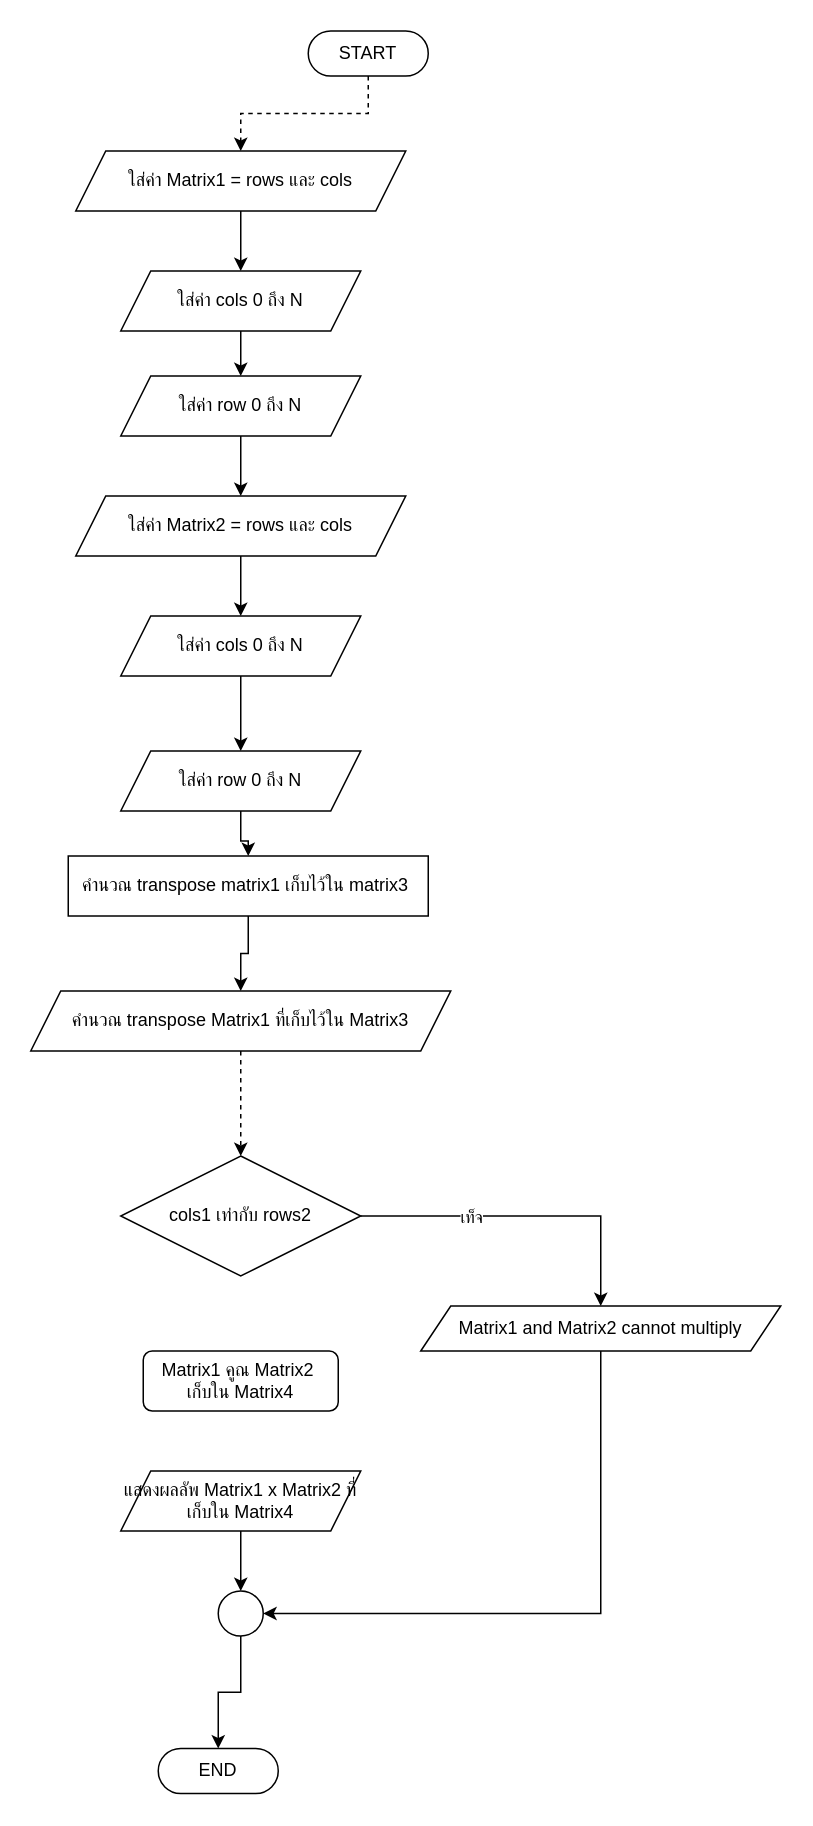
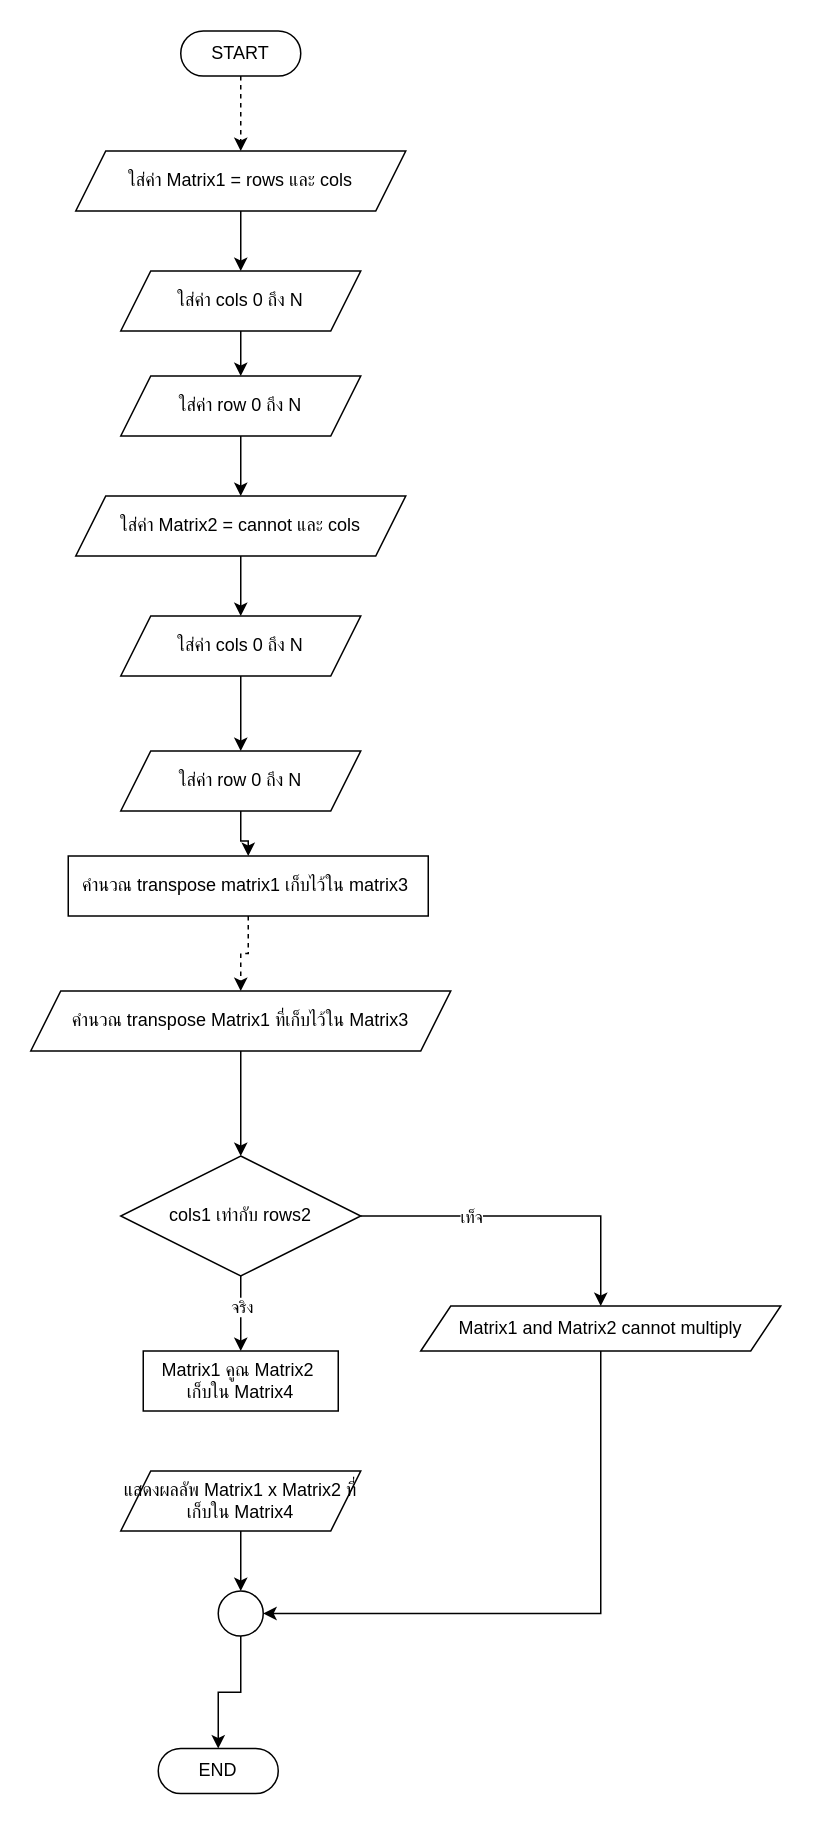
node "START": moved (368, 53) -> (241, 53)
node "ใส่ค่า Matrix2 = rows และ cols": label "ใส่ค่า Matrix2 = rows และ cols" -> "ใส่ค่า Matrix2 = cannot และ cols"
edge "คำนวณ transpose matrix1 เก็บไว้ใน matrix3" -> "คำนวณ transpose Matrix1 ที่เก็บไว้ใน Matrix3": style solid -> dashed
edge "คำนวณ transpose Matrix1 ที่เก็บไว้ใน Matrix3" -> "cols1 เท่ากับ rows2": style dashed -> solid
edge "cols1 เท่ากับ rows2" -> "Matrix1 คูณ Matrix2 เก็บใน Matrix4": added, label "จริง"
node "Matrix1 คูณ Matrix2 เก็บใน Matrix4": shape rounded rectangle -> rectangle
